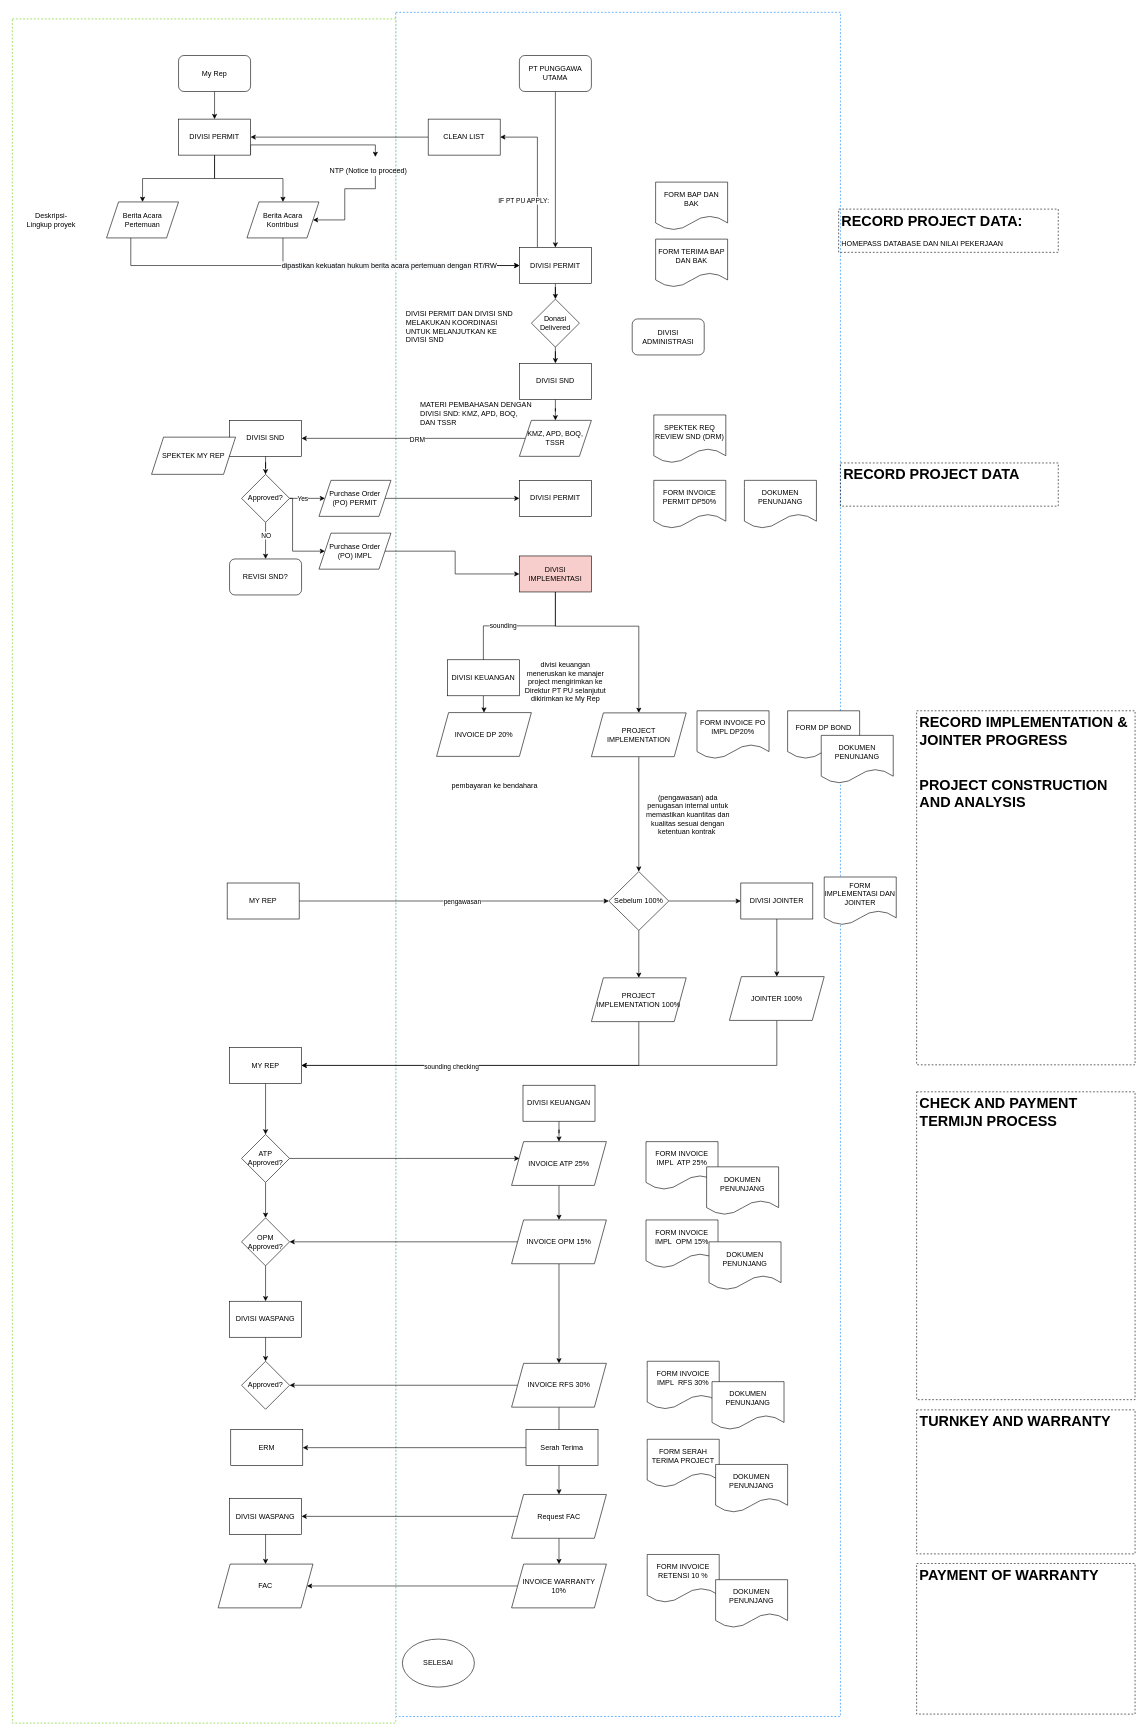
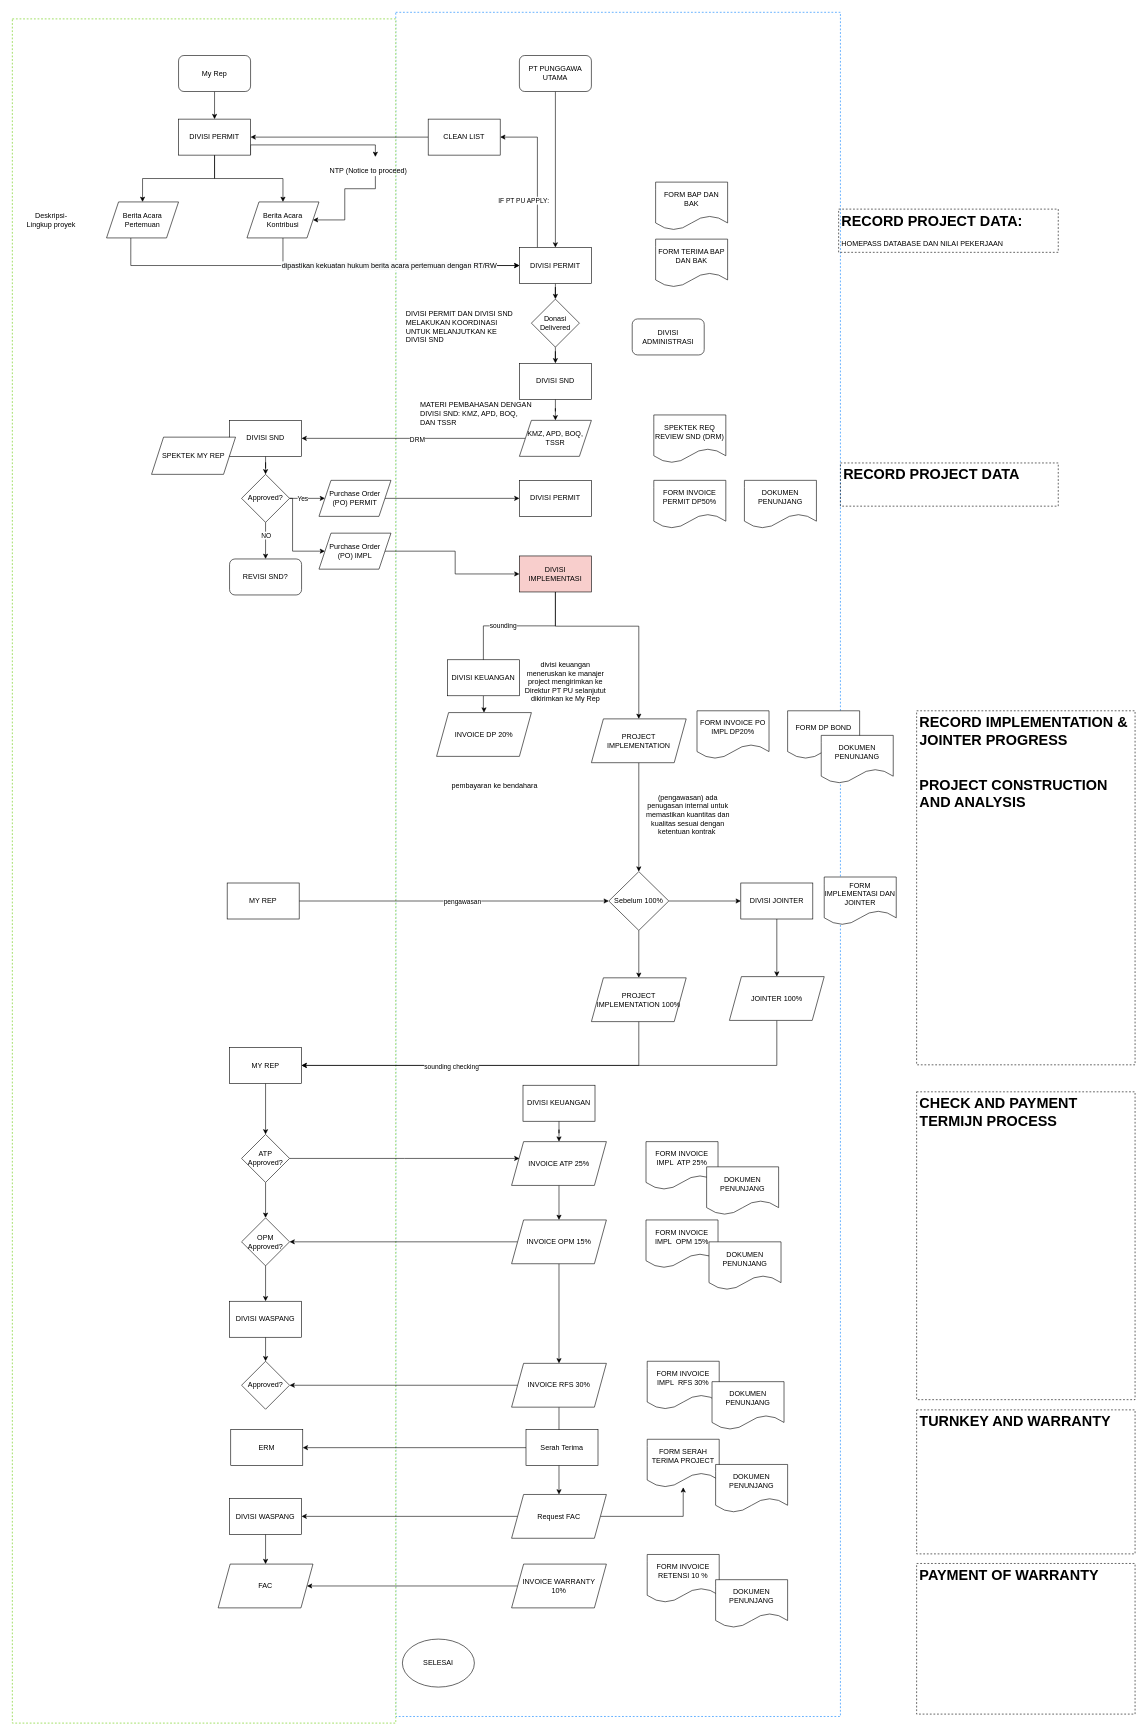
node "PROJECT IMPLEMENTATION": moved (639, 735) -> (639, 741)
edge "Request FAC" -> "INVOICE WARRANTY 10%": now "Request FAC" -> "FORM SERAH TERIMA PROJECT"
